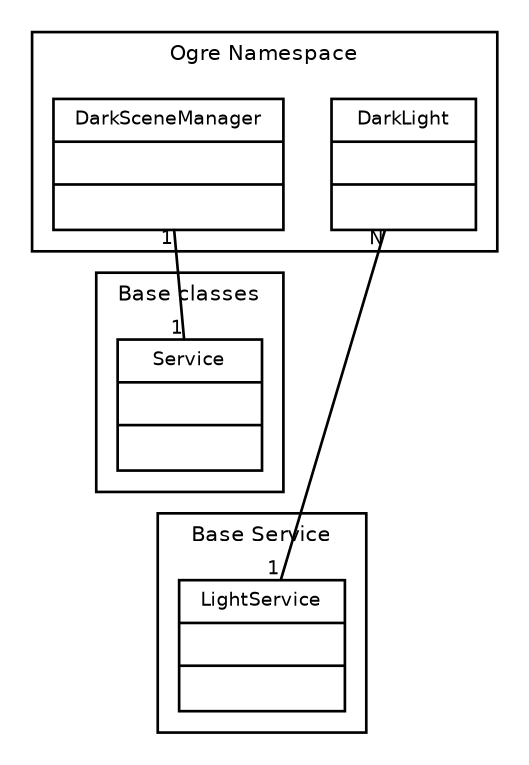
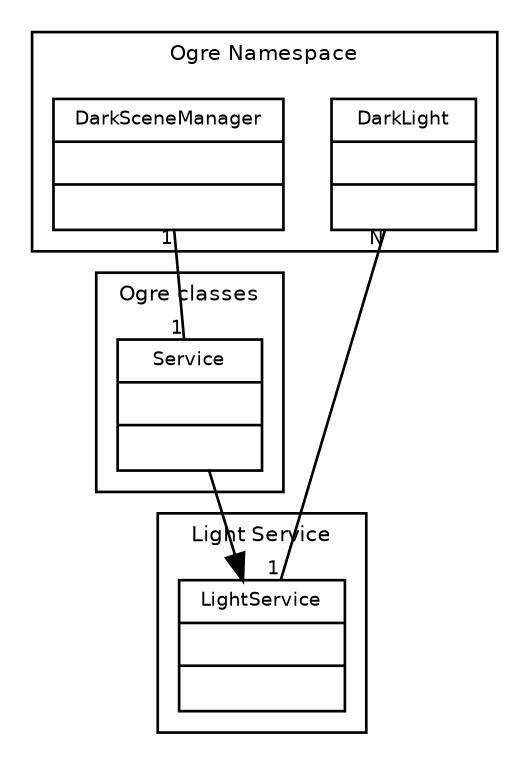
cluster "Base classes": label "Base classes" -> "Ogre classes"
edge "Service" -> "LightService": added
cluster "Base Service": label "Base Service" -> "Light Service"
